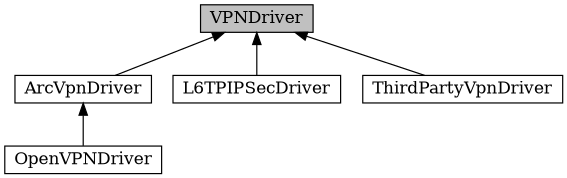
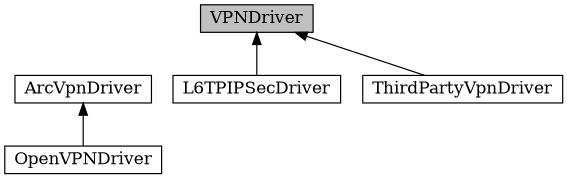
edge "ArcVpnDriver" -> "VPNDriver": removed
